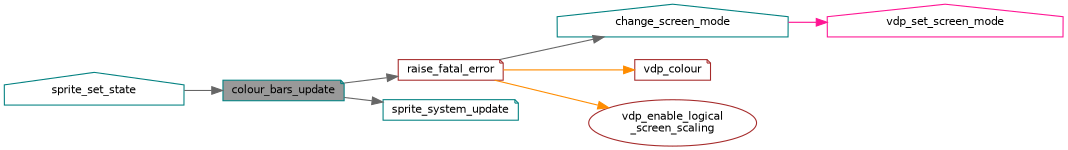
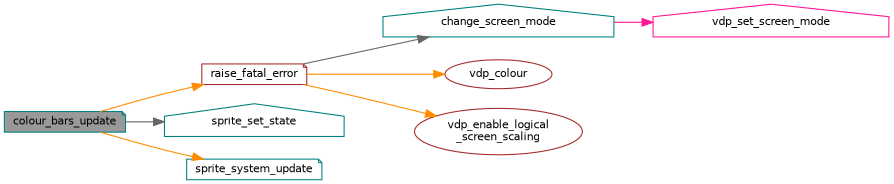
node "vdp_colour": shape note -> ellipse
edge "colour_bars_update" -> "raise_fatal_error": color gray40 -> darkorange
edge "sprite_set_state" -> "colour_bars_update": reversed
edge "colour_bars_update" -> "sprite_system_update": color gray40 -> darkorange
